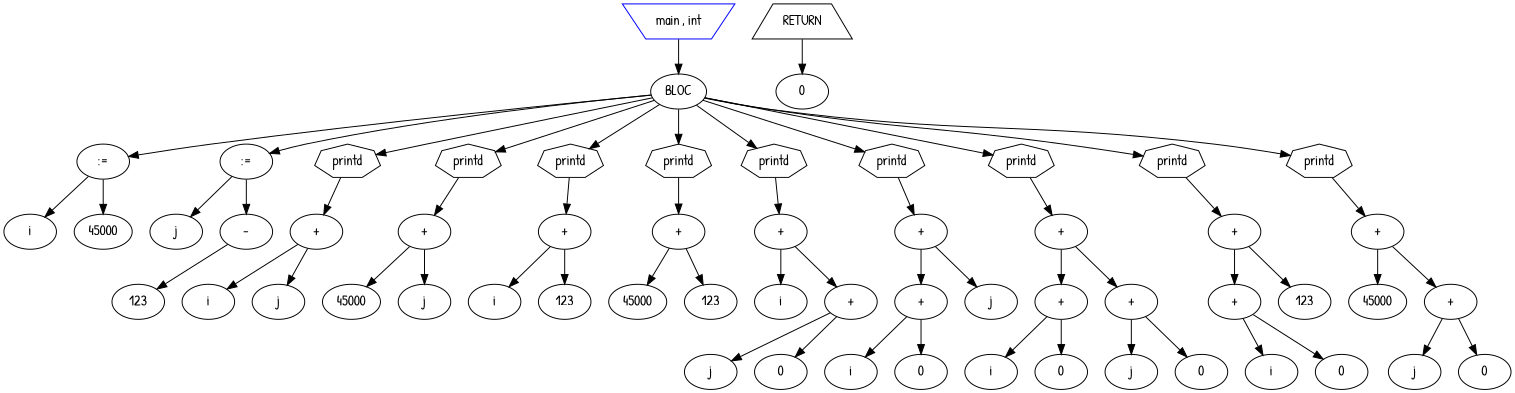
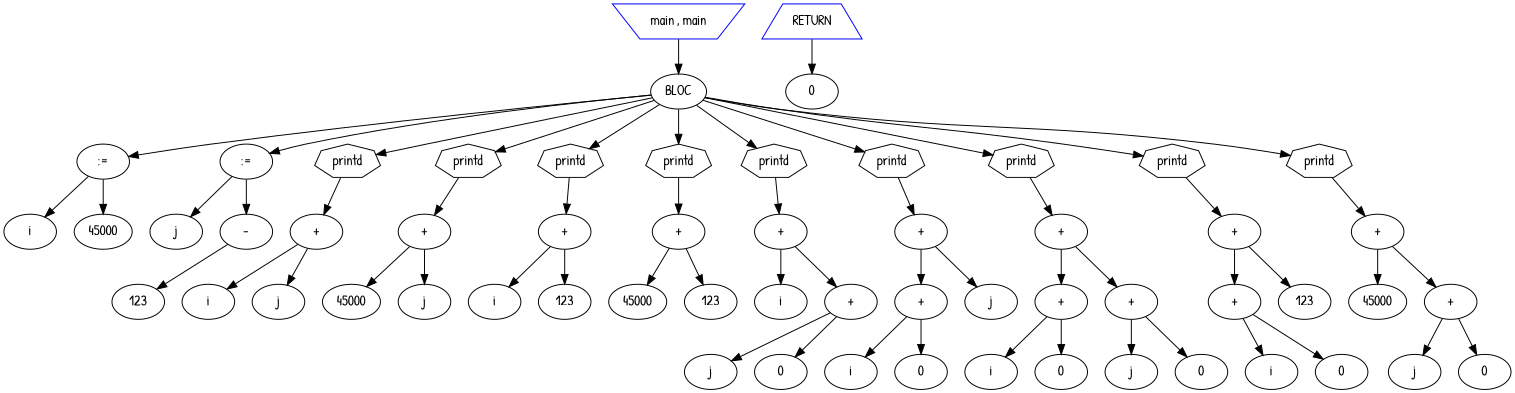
node "main , int": label "main , int" -> "main , main"
node "RETURN": color black -> blue
